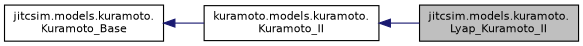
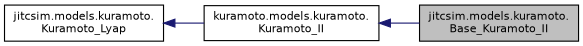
node "jitcsim.models.kuramoto. Kuramoto_Base": label "jitcsim.models.kuramoto. Kuramoto_Base" -> "jitcsim.models.kuramoto. Kuramoto_Lyap"
node "jitcsim.models.kuramoto. Lyap_Kuramoto_II": label "jitcsim.models.kuramoto. Lyap_Kuramoto_II" -> "jitcsim.models.kuramoto. Base_Kuramoto_II"
